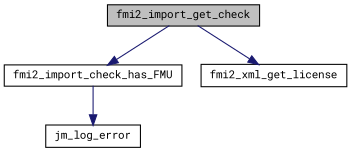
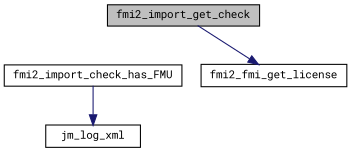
edge "fmi2_import_get_check" -> "fmi2_import_check_has_FMU": removed
node "fmi2_xml_get_license": label "fmi2_xml_get_license" -> "fmi2_fmi_get_license"
node "jm_log_error": label "jm_log_error" -> "jm_log_xml"
